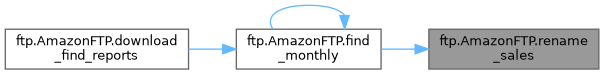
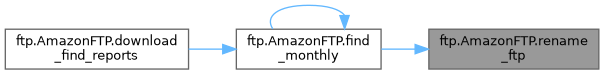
node "ftp.AmazonFTP.rename _sales": label "ftp.AmazonFTP.rename _sales" -> "ftp.AmazonFTP.rename _ftp"
